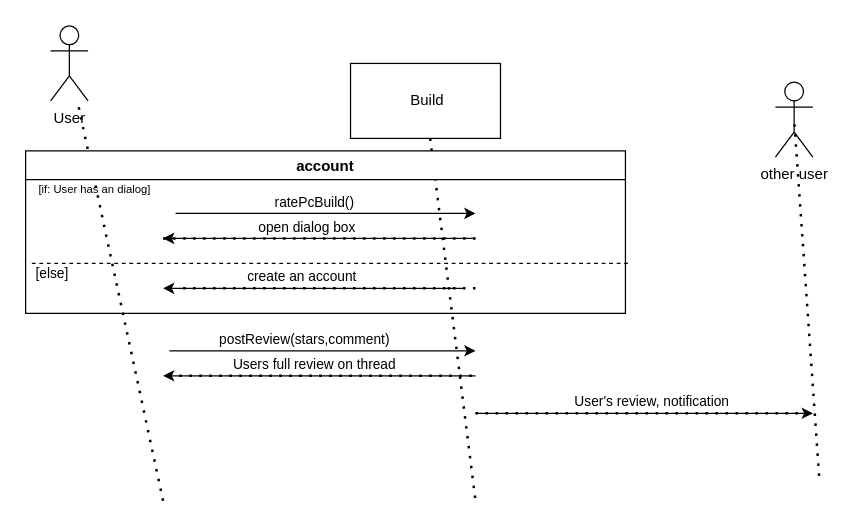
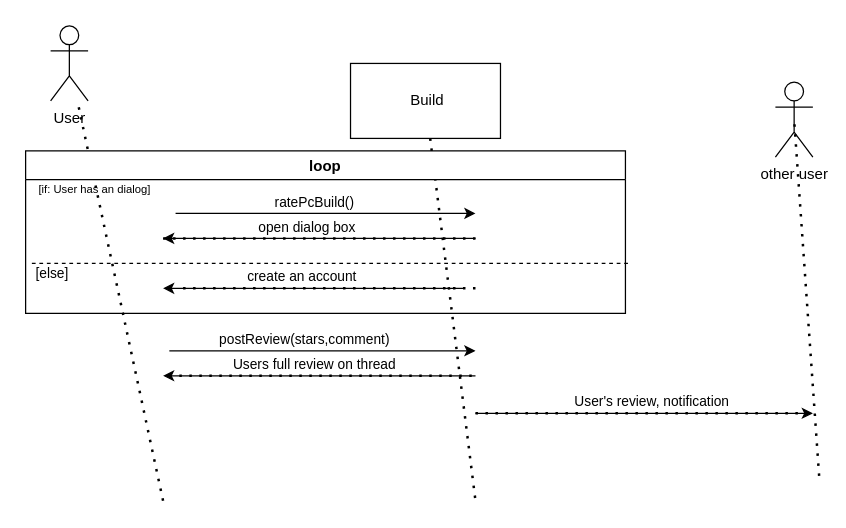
node "account": label "account" -> "loop"
